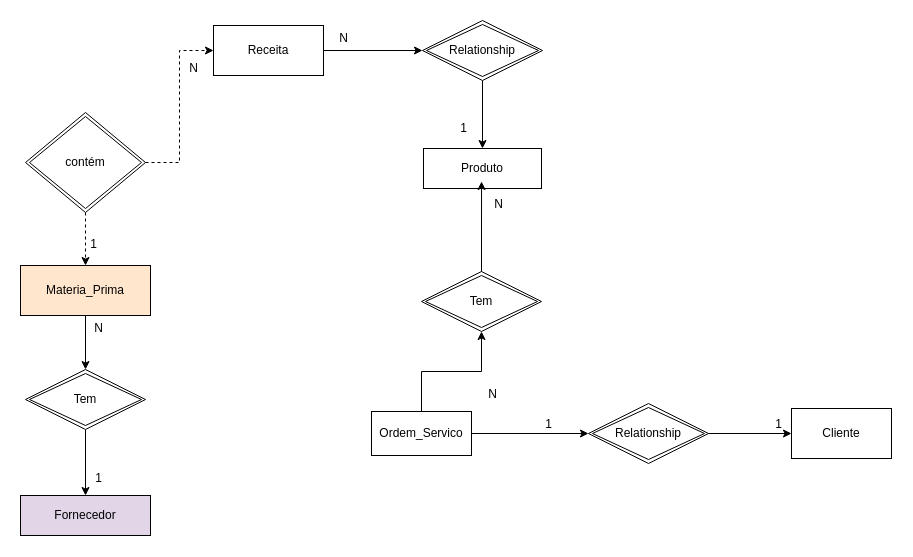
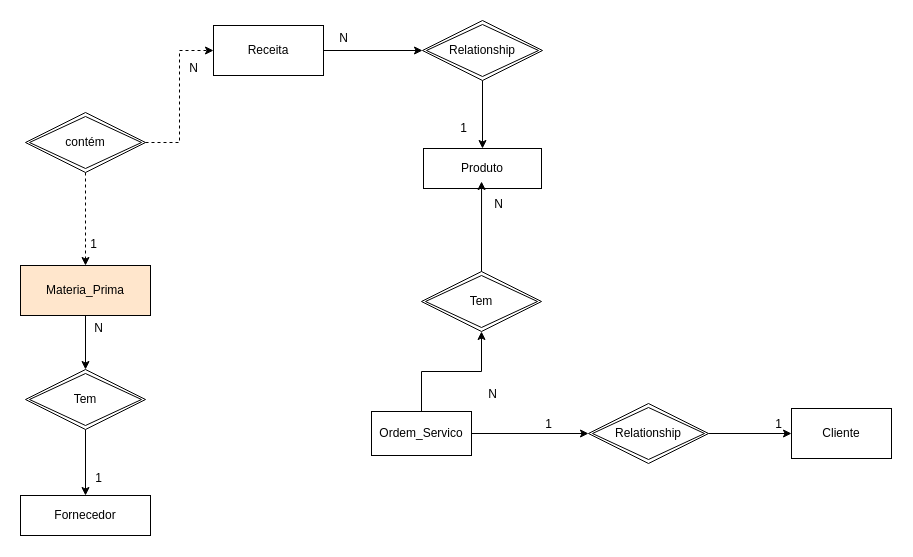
node "contém": size 120x100 -> 120x60
node "Fornecedor": fillcolor #e1d5e7 -> #ffffff
